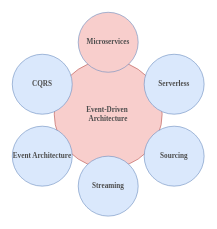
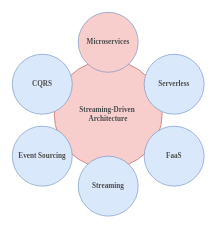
node "Event-Driven Architecture": label "Event-Driven Architecture" -> "Streaming-Driven Architecture"
node "Event Architecture": label "Event Architecture" -> "Event Sourcing"
node "Sourcing": label "Sourcing" -> "FaaS"
